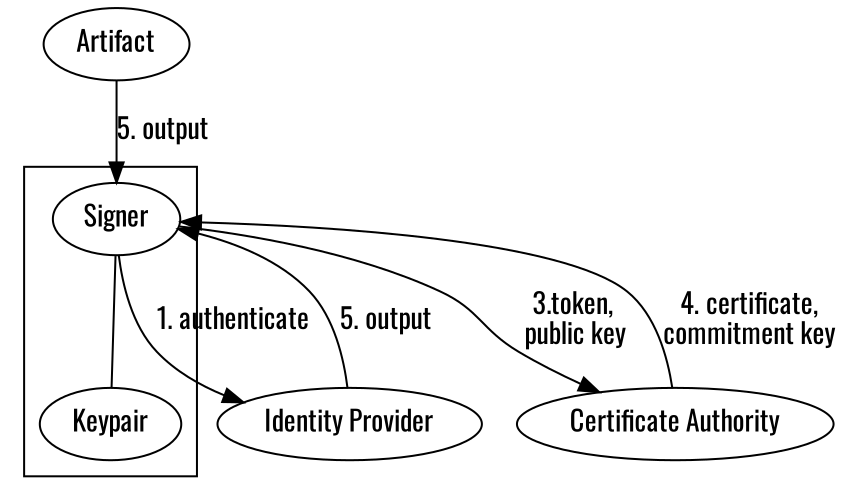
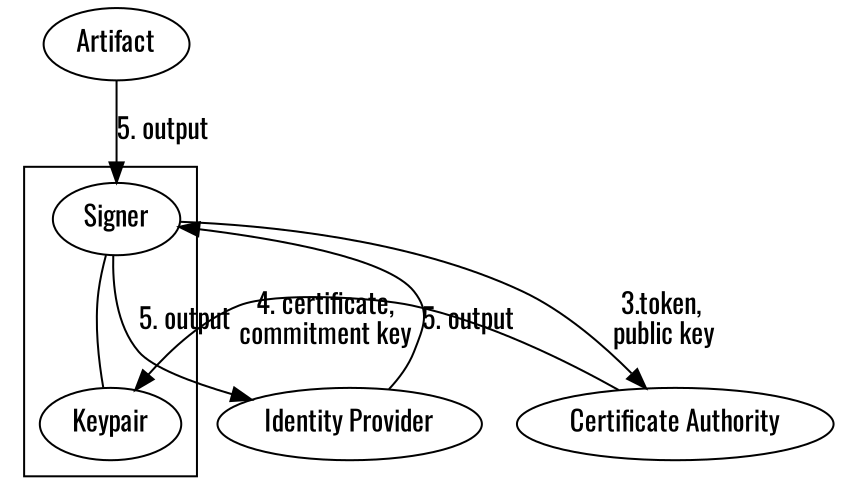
edge "Certificate Authority" -> "Signer": now "Certificate Authority" -> "Keypair"
edge "Signer" -> "Identity Provider": label "1. authenticate" -> "5. output"
